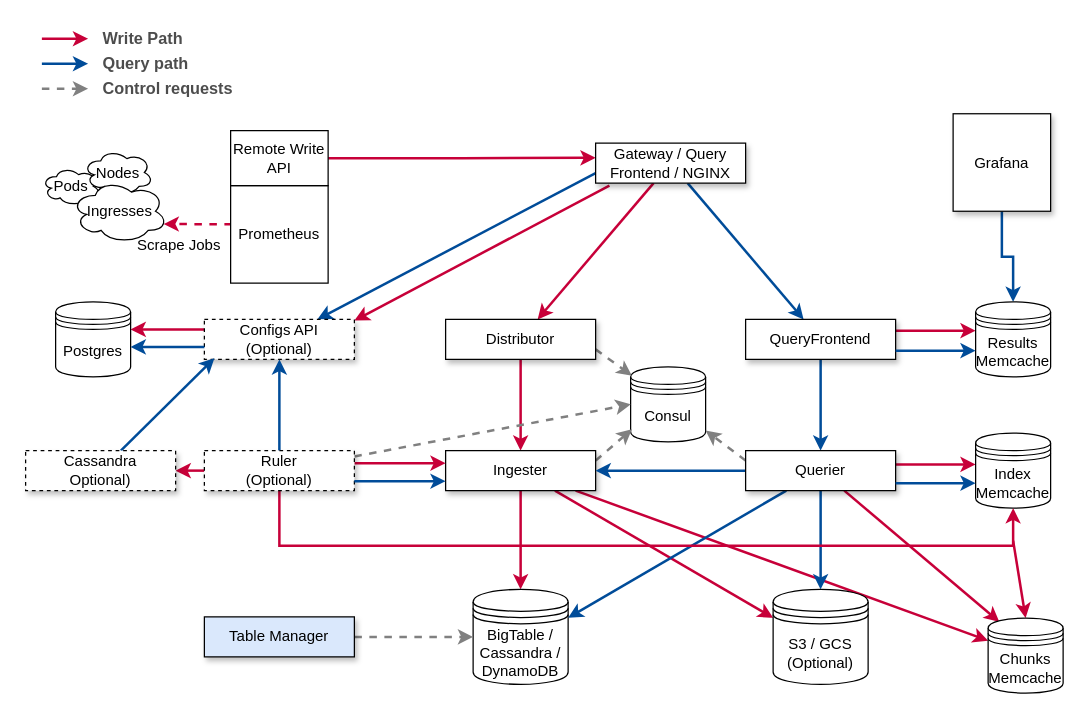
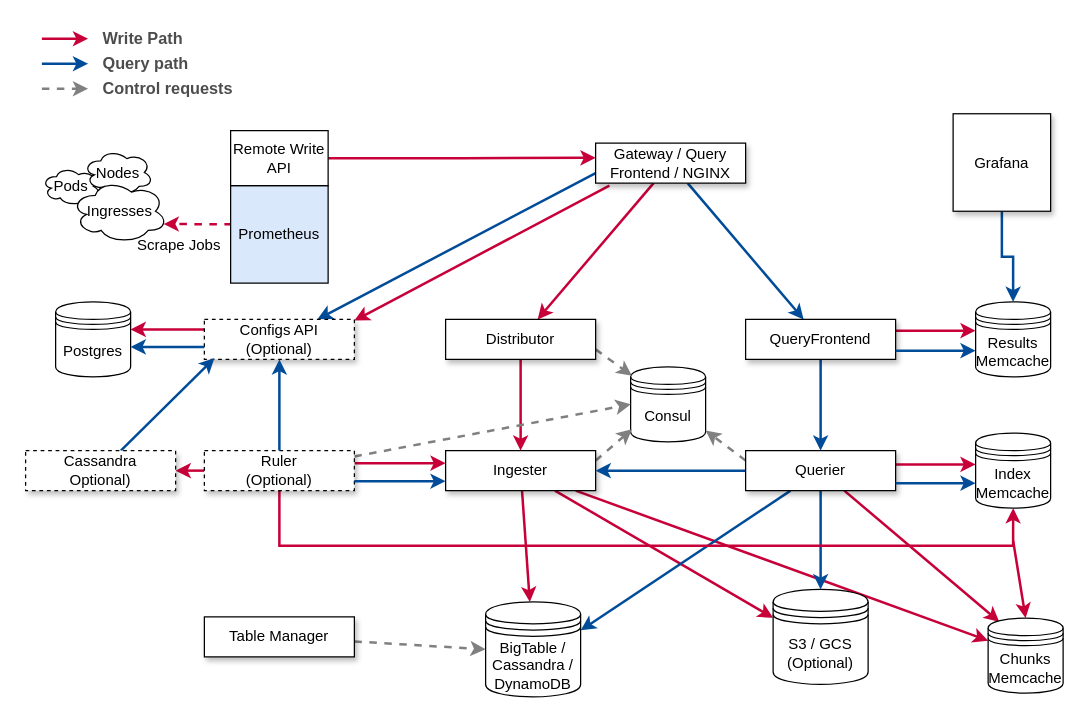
node "Prometheus": fillcolor #ffffff -> #dae8fc
node "Table Manager": fillcolor #dae8fc -> #ffffff
node "BigTable / Cassandra / DynamoDB": moved (521, 637) -> (533, 649)
